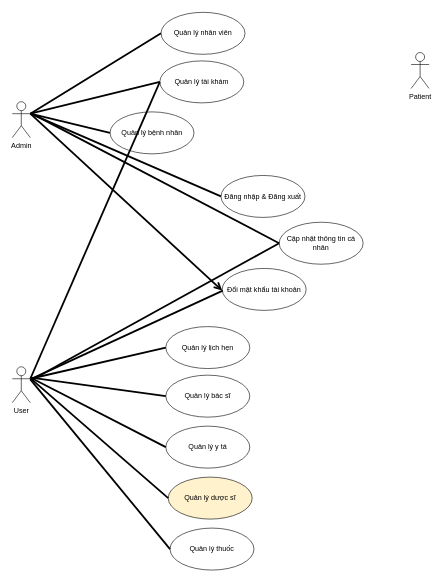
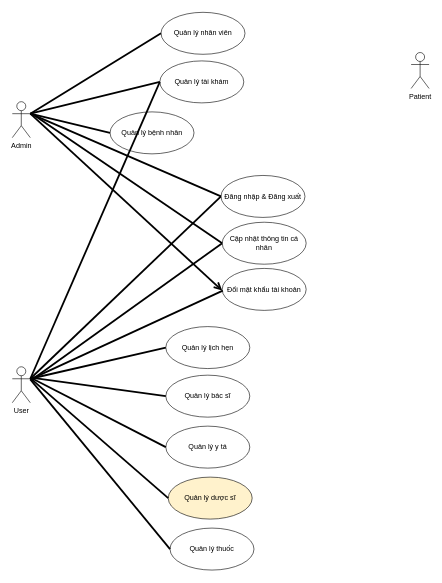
node "Cập nhật thông tin cá nhân": moved (321, 243) -> (264, 243)
edge "Đăng nhập & Đăng xuất" -- "User": added
